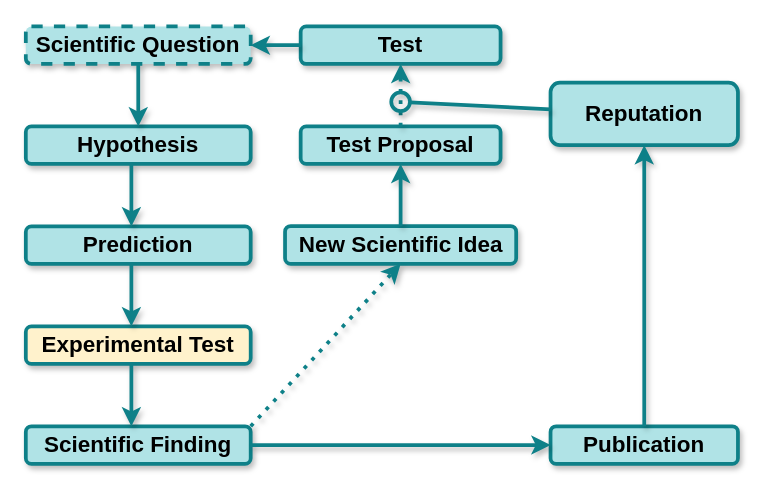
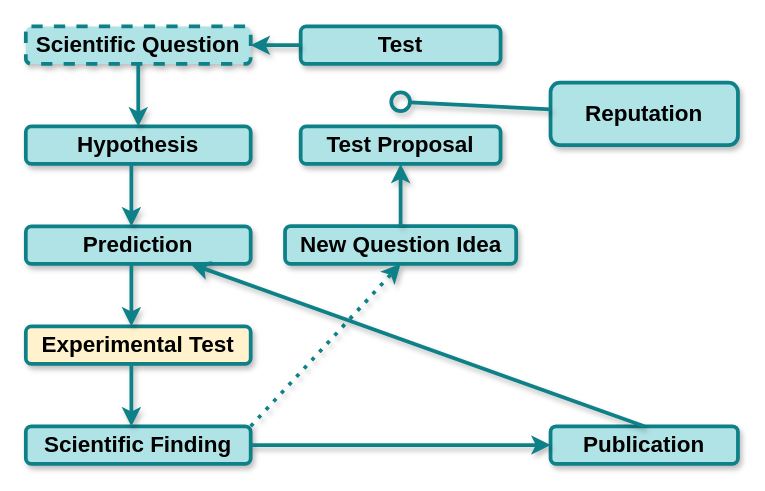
edge "Test Proposal" -> "Test": removed
node "New Scientific Idea": label "New Scientific Idea" -> "New Question Idea"
edge "Publication" -> "Reputation": now "Publication" -> "Prediction"
